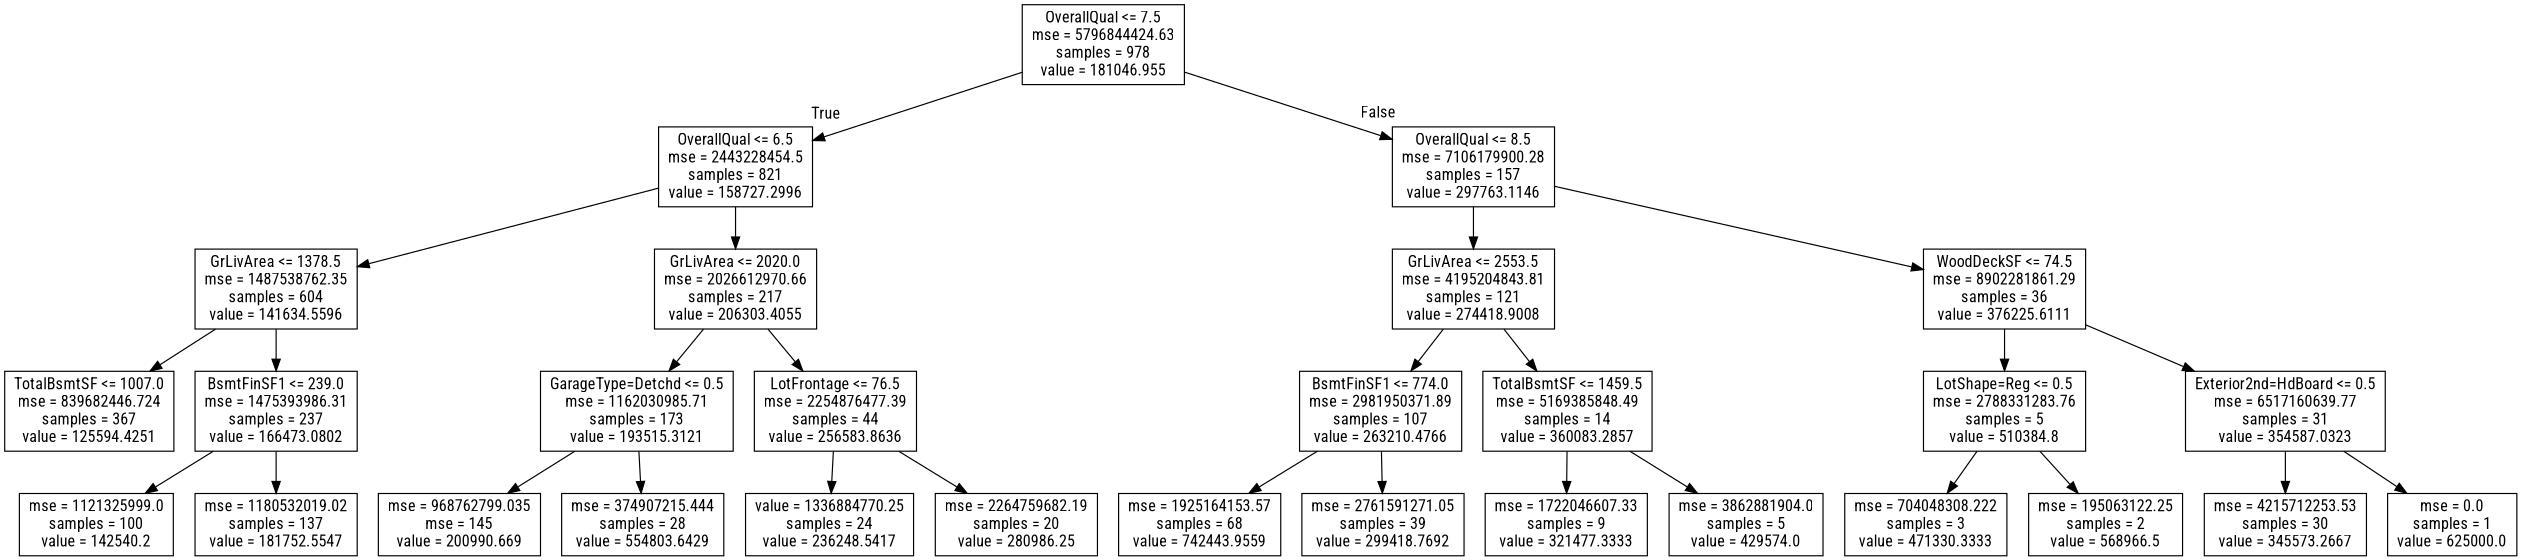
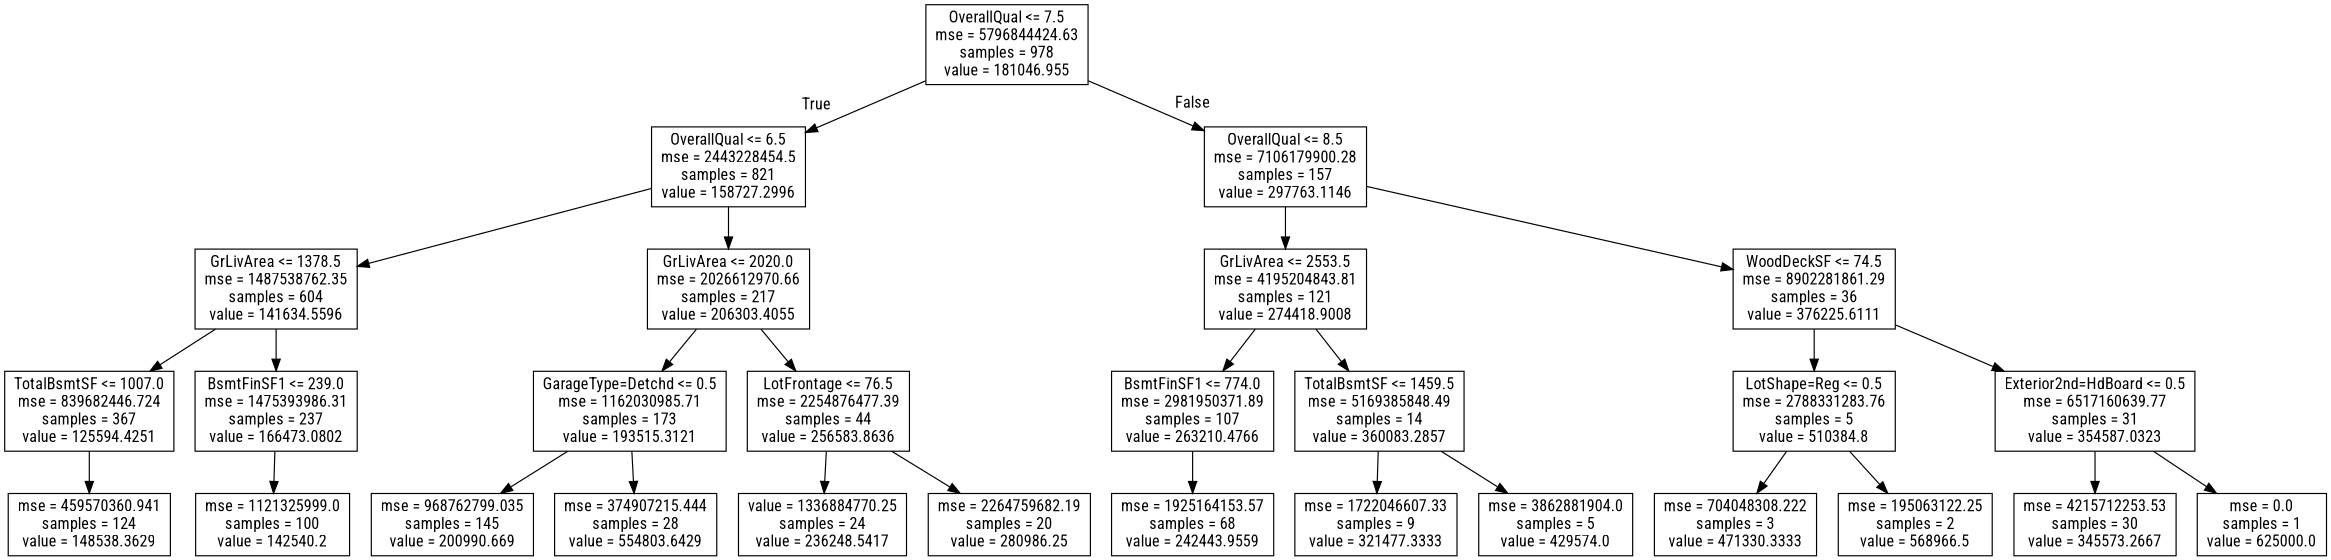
node "mse = 459570360.941 samples = 124 value = 148538.3629": added
node "mse = 1180532019.02 samples = 137 value = 181752.5547": removed
node "mse = 968762799.035 mse = 145 value = 200990.669": label "mse = 968762799.035 mse = 145 value = 200990.669" -> "mse = 968762799.035 samples = 145 value = 200990.669"
node "mse = 1925164153.57 samples = 68 value = 742443.9559": label "mse = 1925164153.57 samples = 68 value = 742443.9559" -> "mse = 1925164153.57 samples = 68 value = 242443.9559"
node "mse = 2761591271.05 samples = 39 value = 299418.7692": removed
